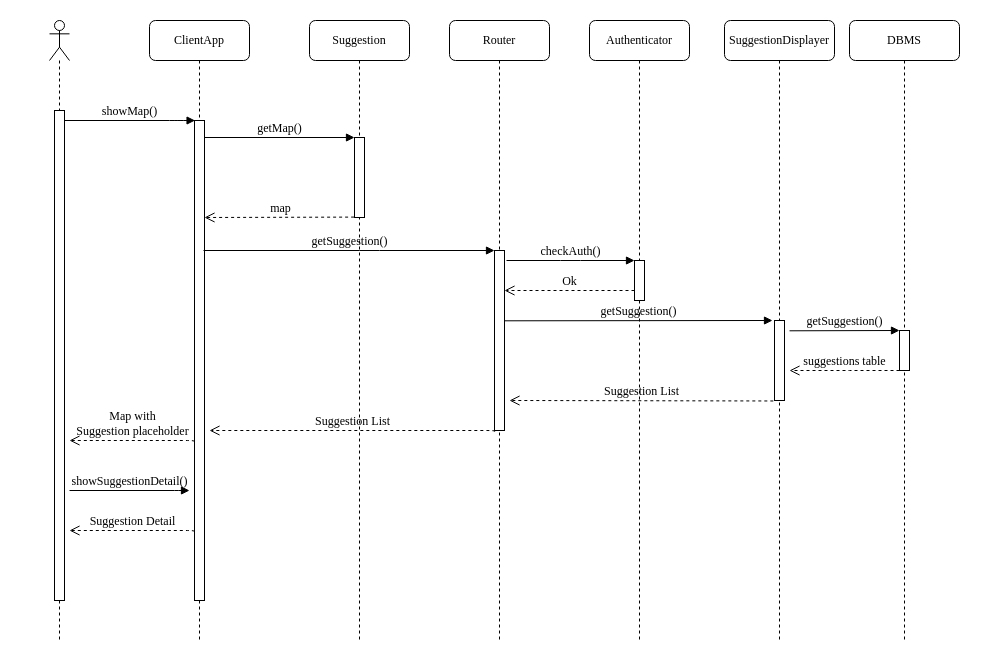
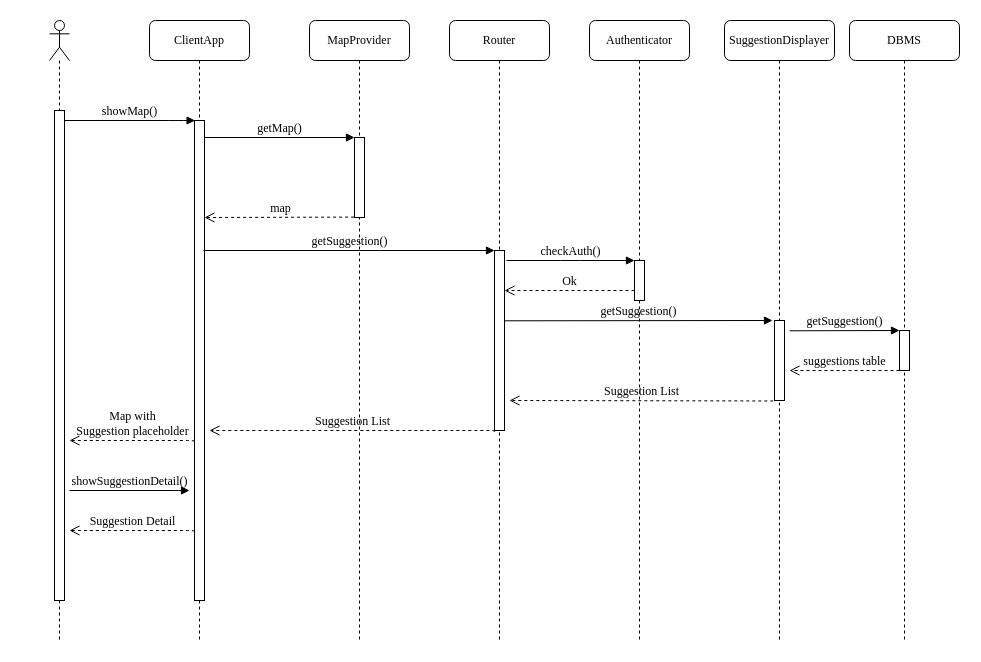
node "Suggestion": label "Suggestion" -> "MapProvider"
